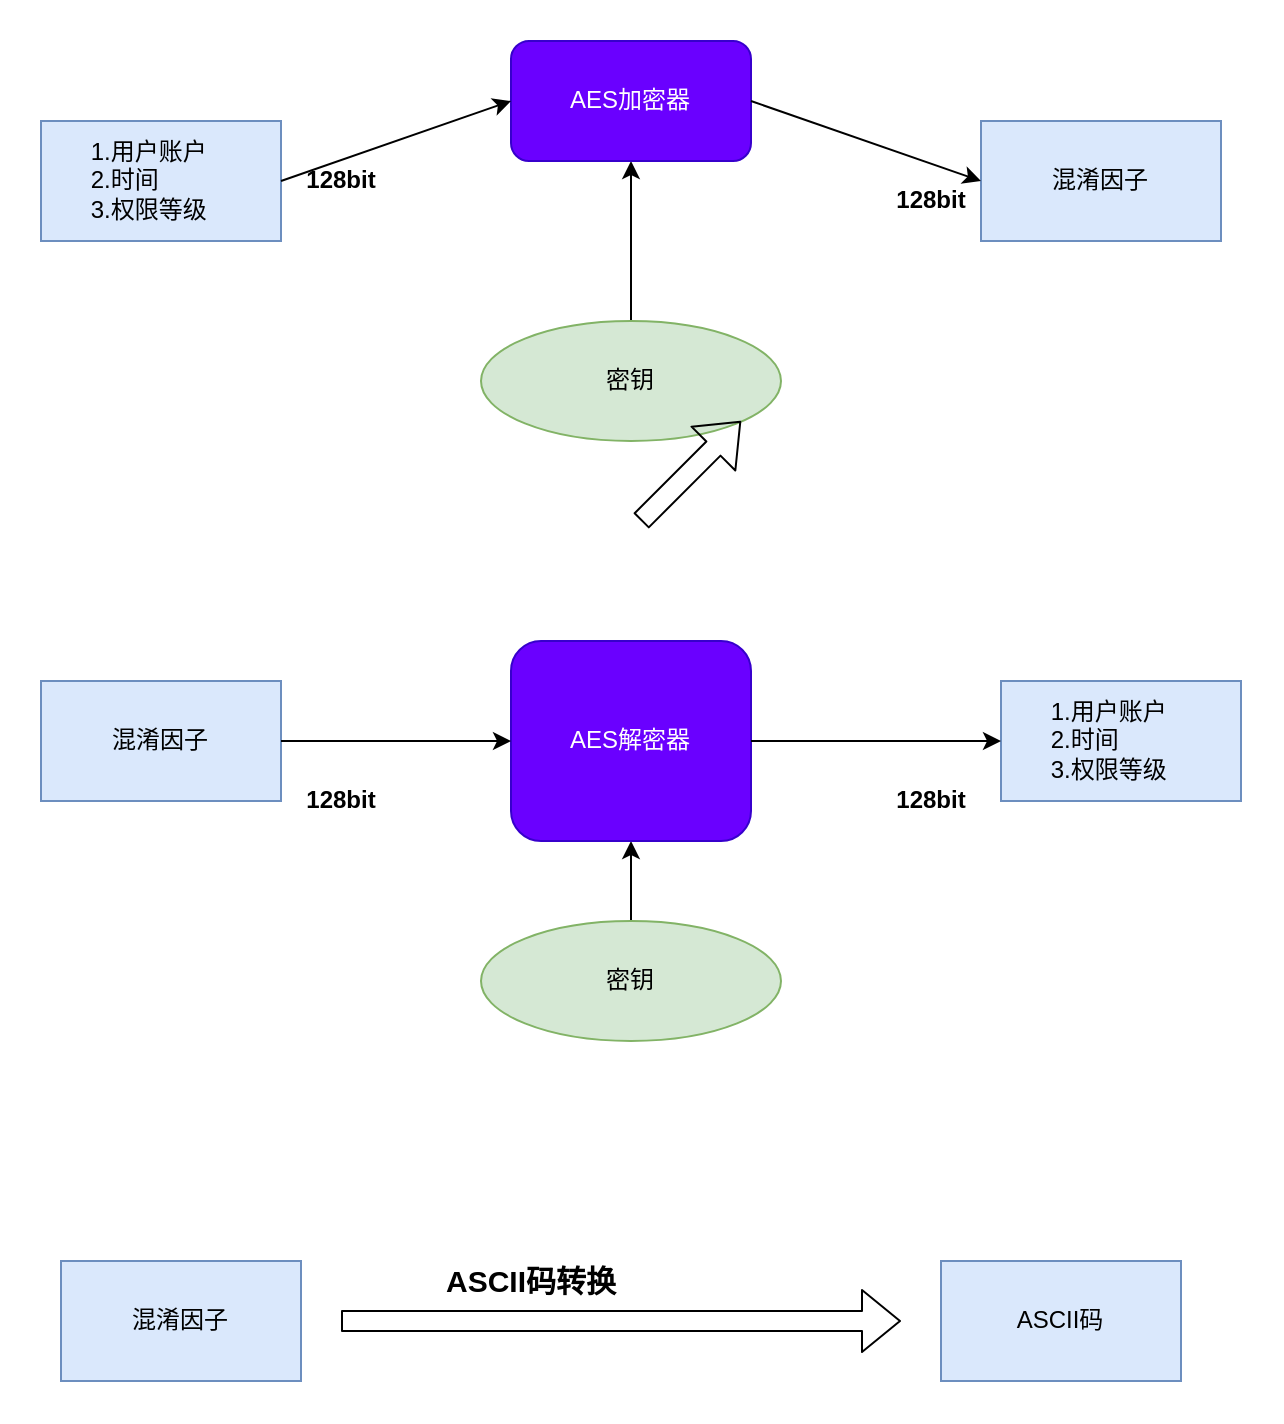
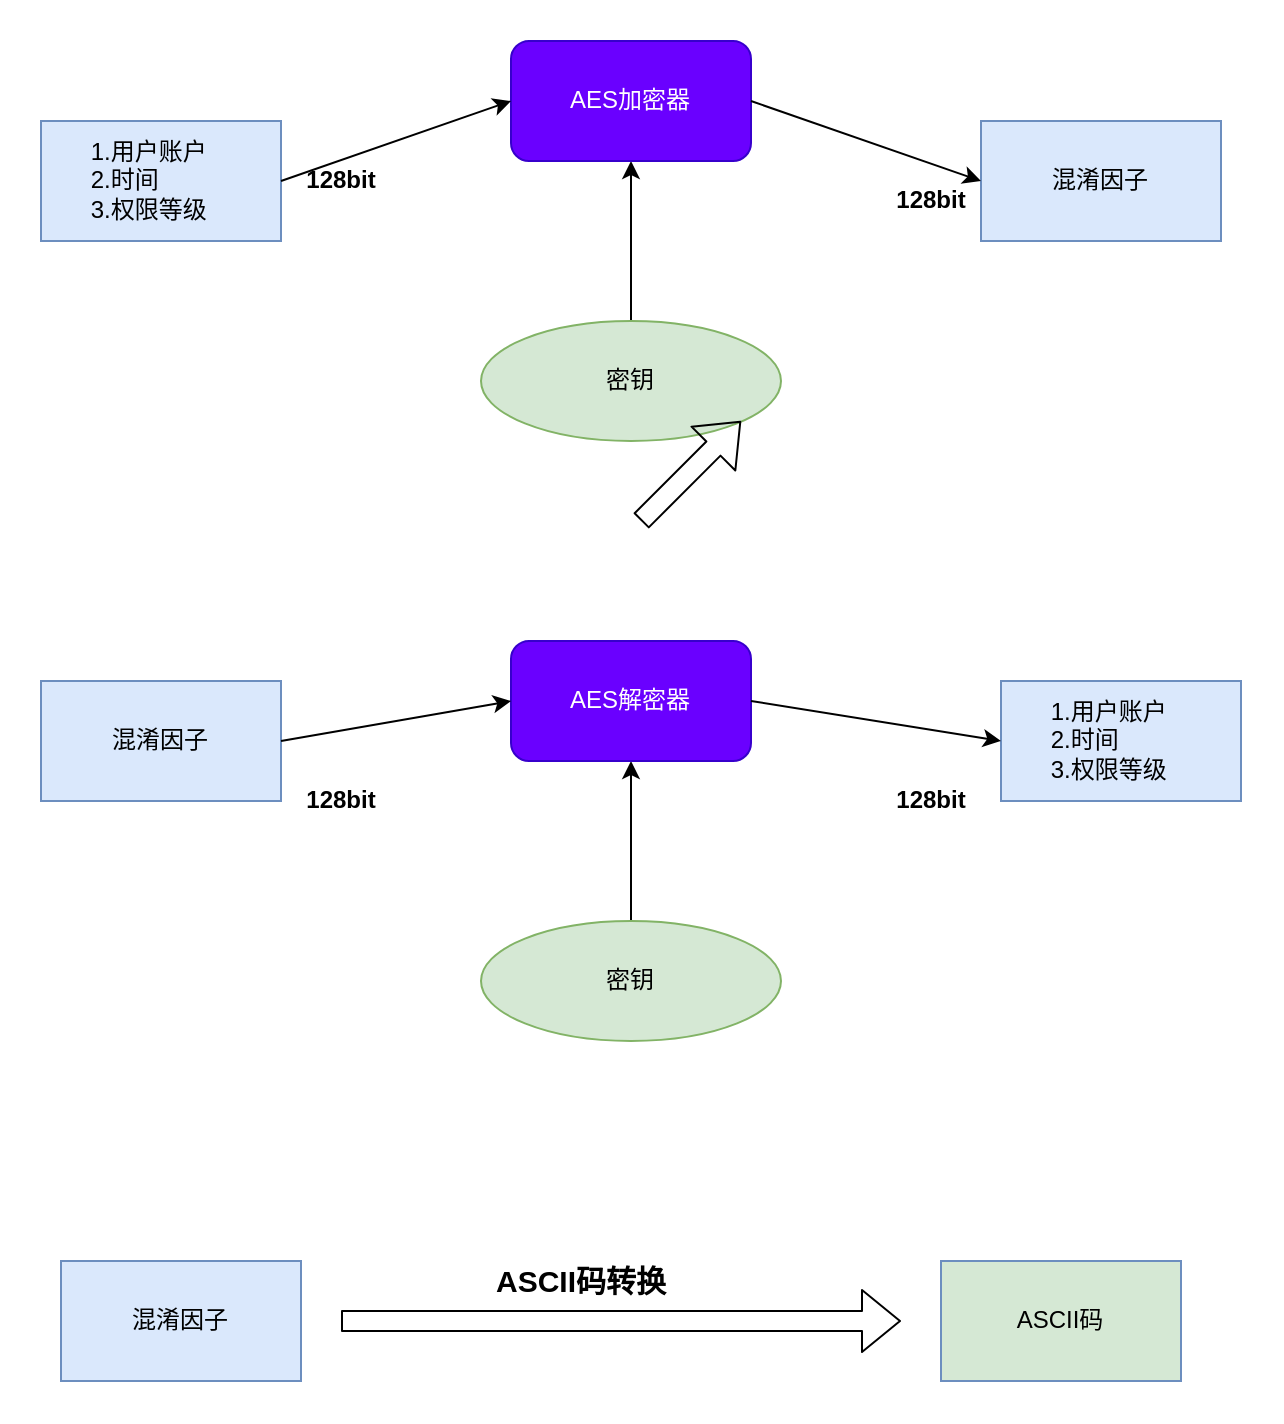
node "AES解密器": size 240x200 -> 240x120
node "ASCII码转换": moved (531, 1281) -> (581, 1281)
node "ASCII码": fillcolor #dae8fc -> #d5e8d4
